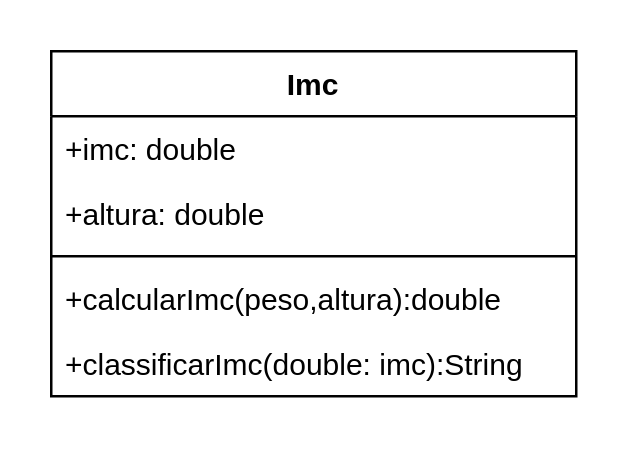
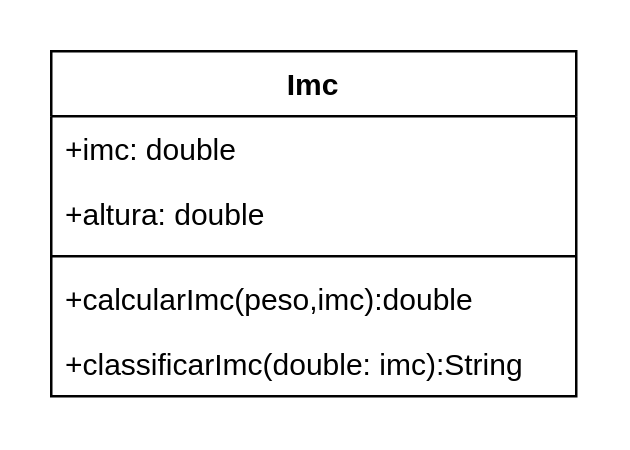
node "+calcularImc(peso,altura):double": label "+calcularImc(peso,altura):double" -> "+calcularImc(peso,imc):double"
